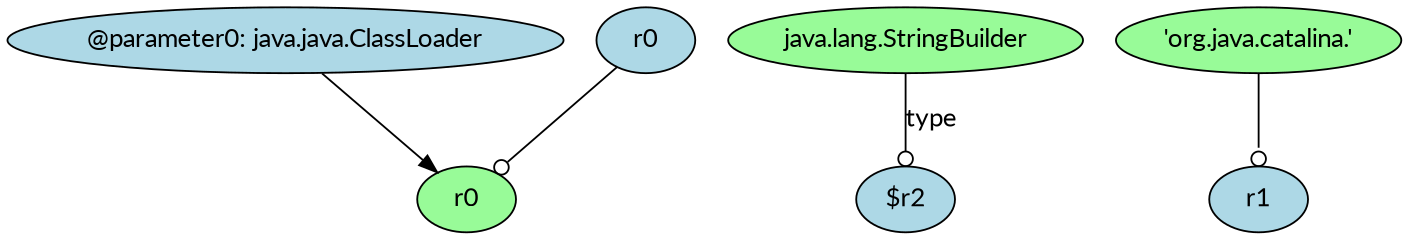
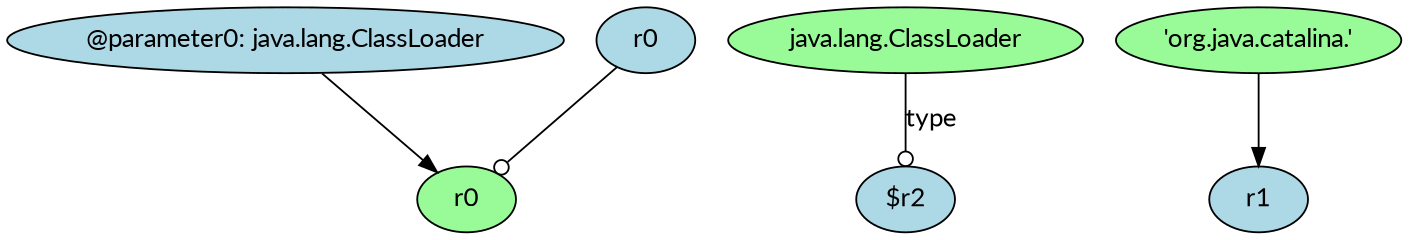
node "@parameter0: java.java.ClassLoader": label "@parameter0: java.java.ClassLoader" -> "@parameter0: java.lang.ClassLoader"
node "java.lang.StringBuilder": label "java.lang.StringBuilder" -> "java.lang.ClassLoader"
edge "'org.java.catalina.'" -> "r1": arrowhead odot -> normal
